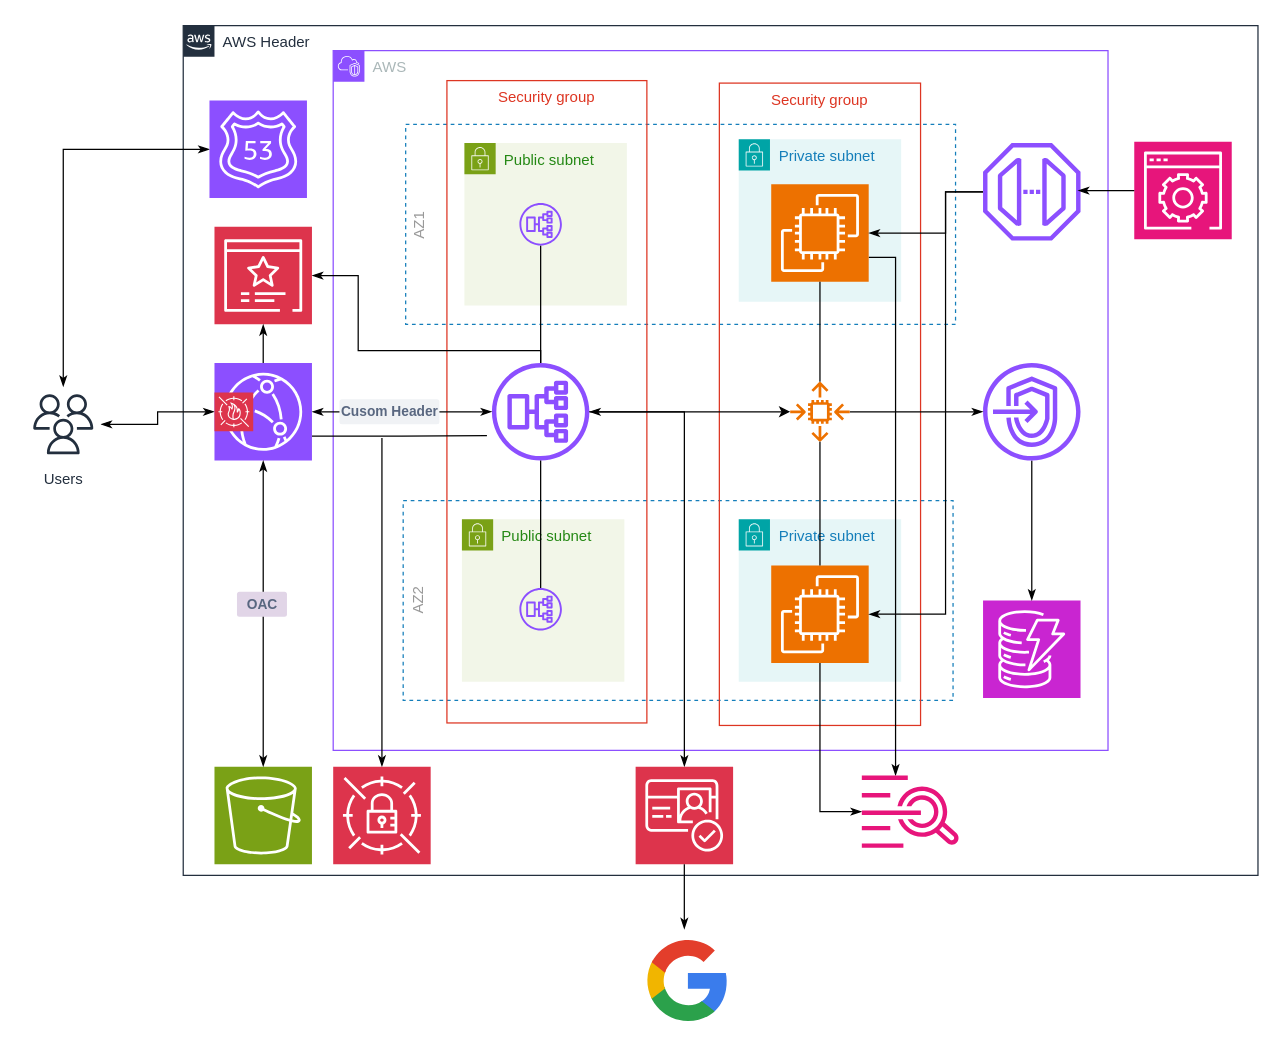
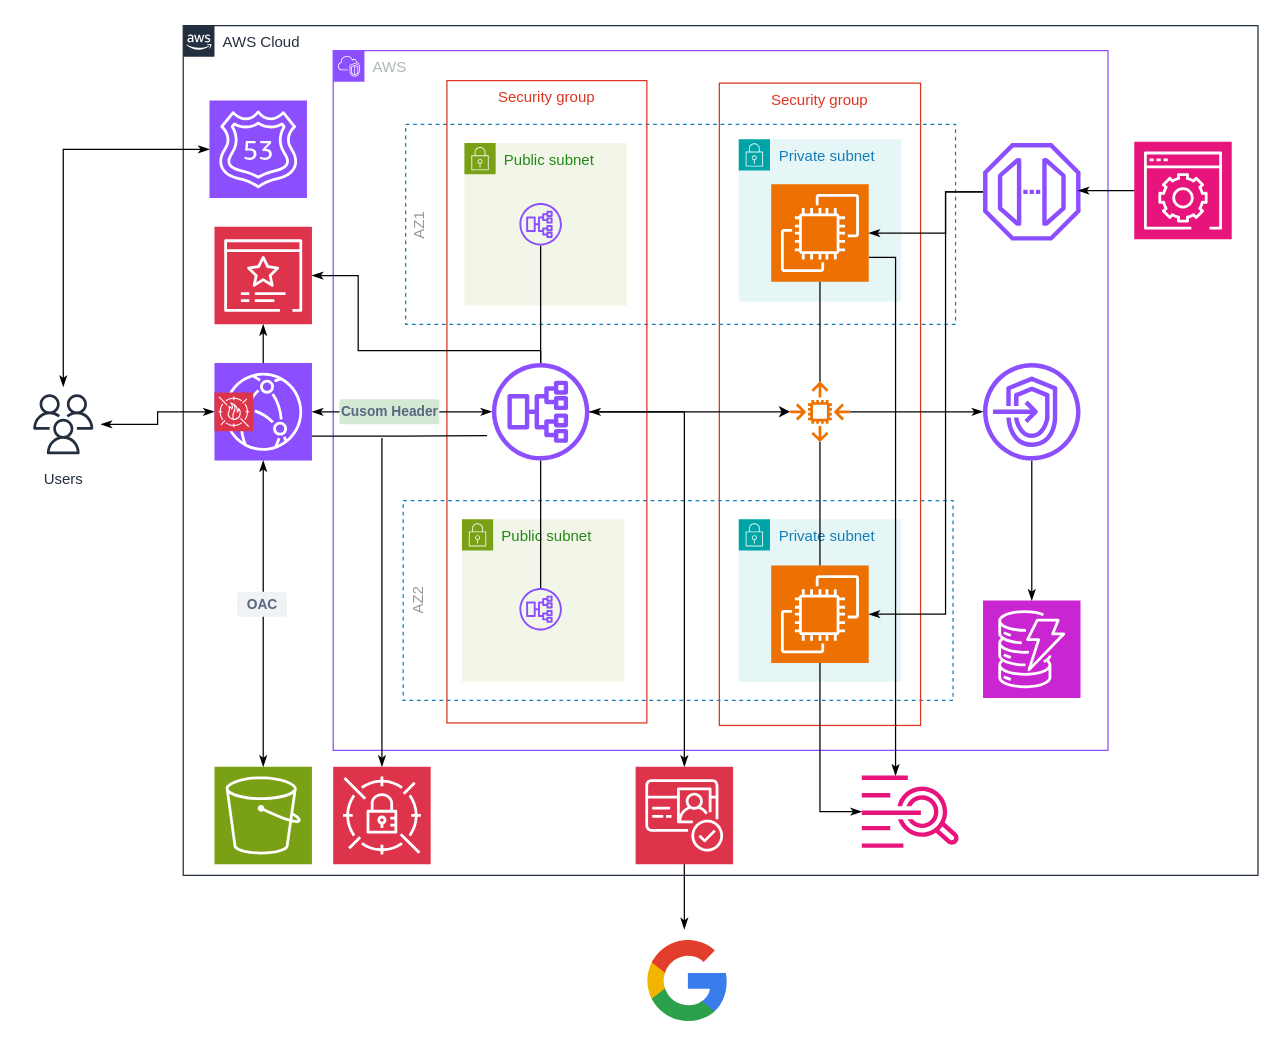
node "AWS Header": label "AWS Header" -> "AWS Cloud"
node "Cusom Header": fillcolor #f0f2f5 -> #d5e8d4
node "OAC": fillcolor #e1d5e7 -> #f0f2f5
